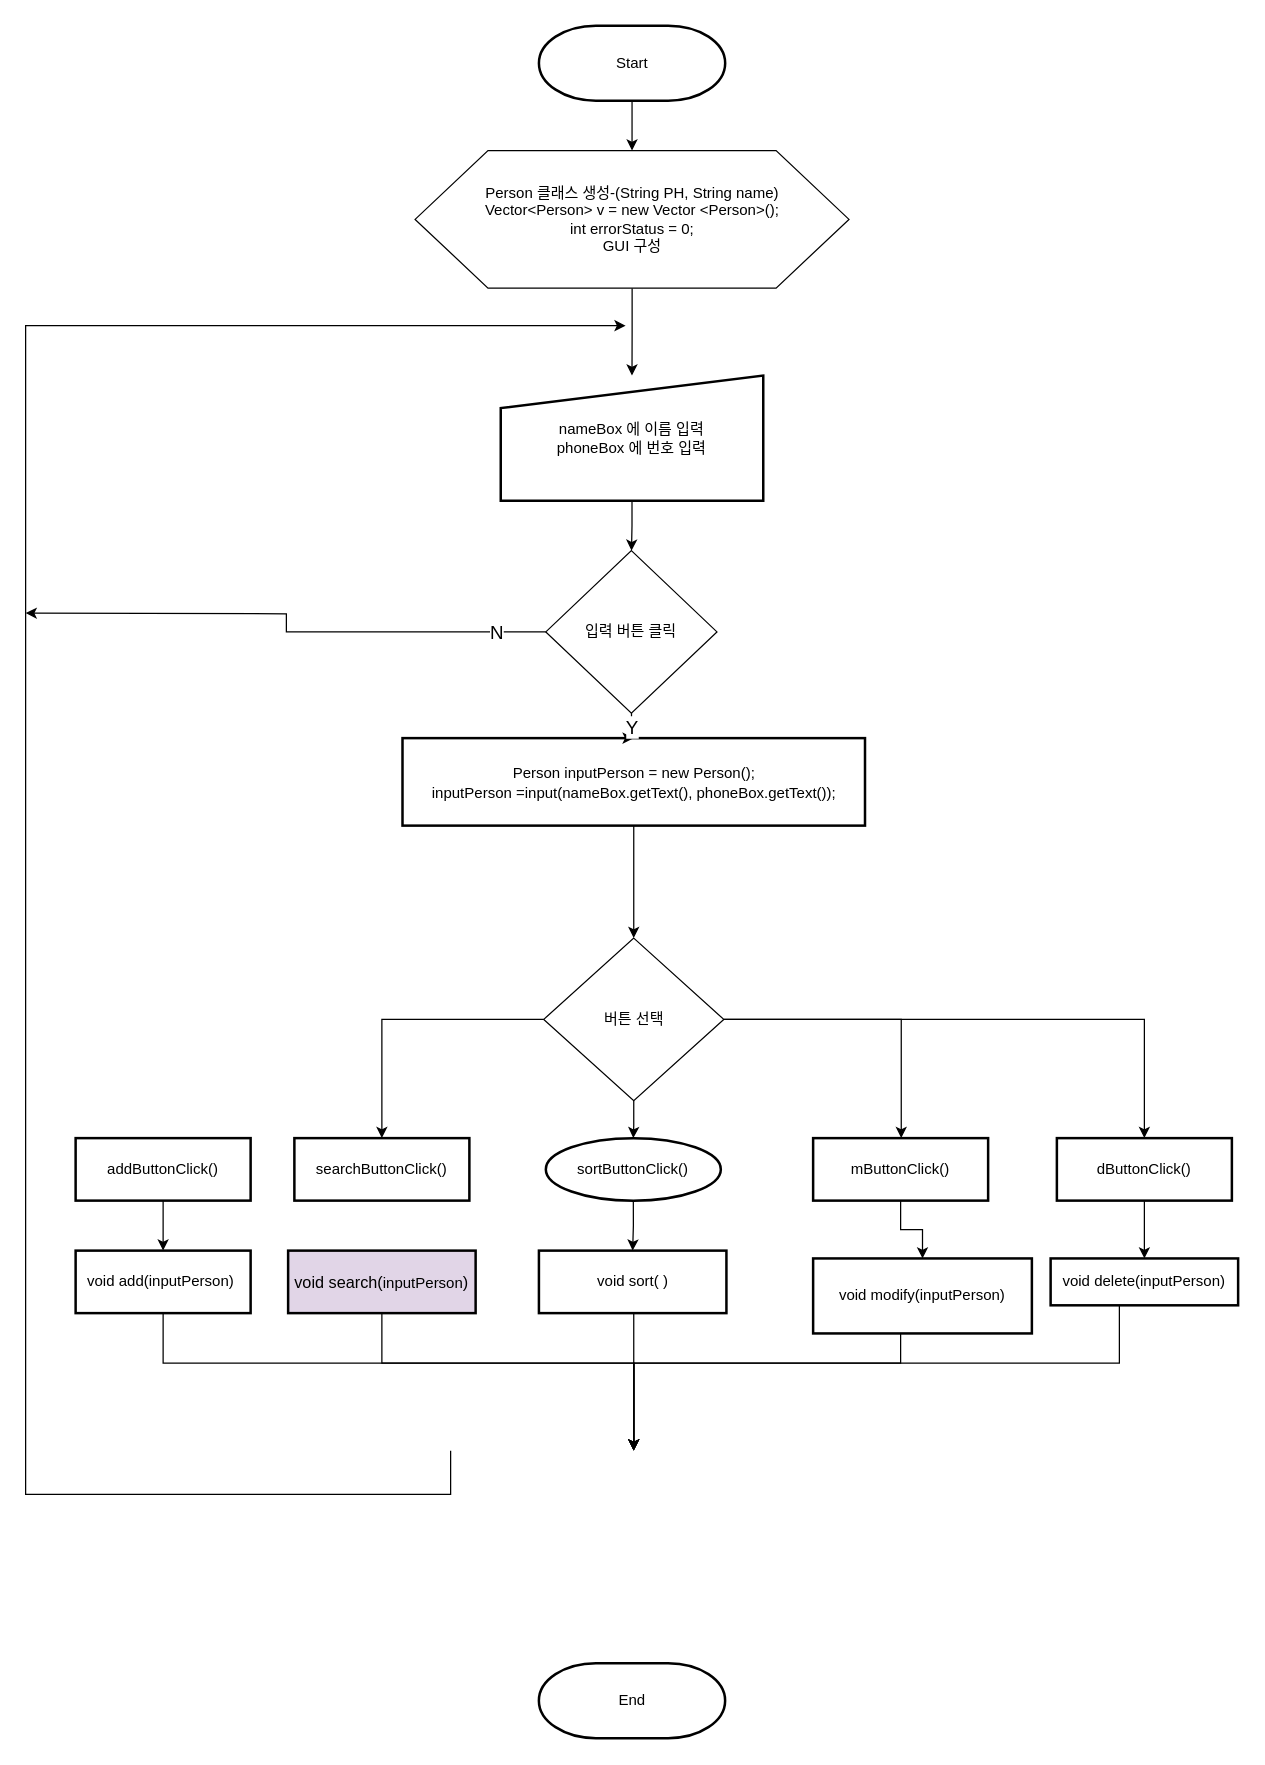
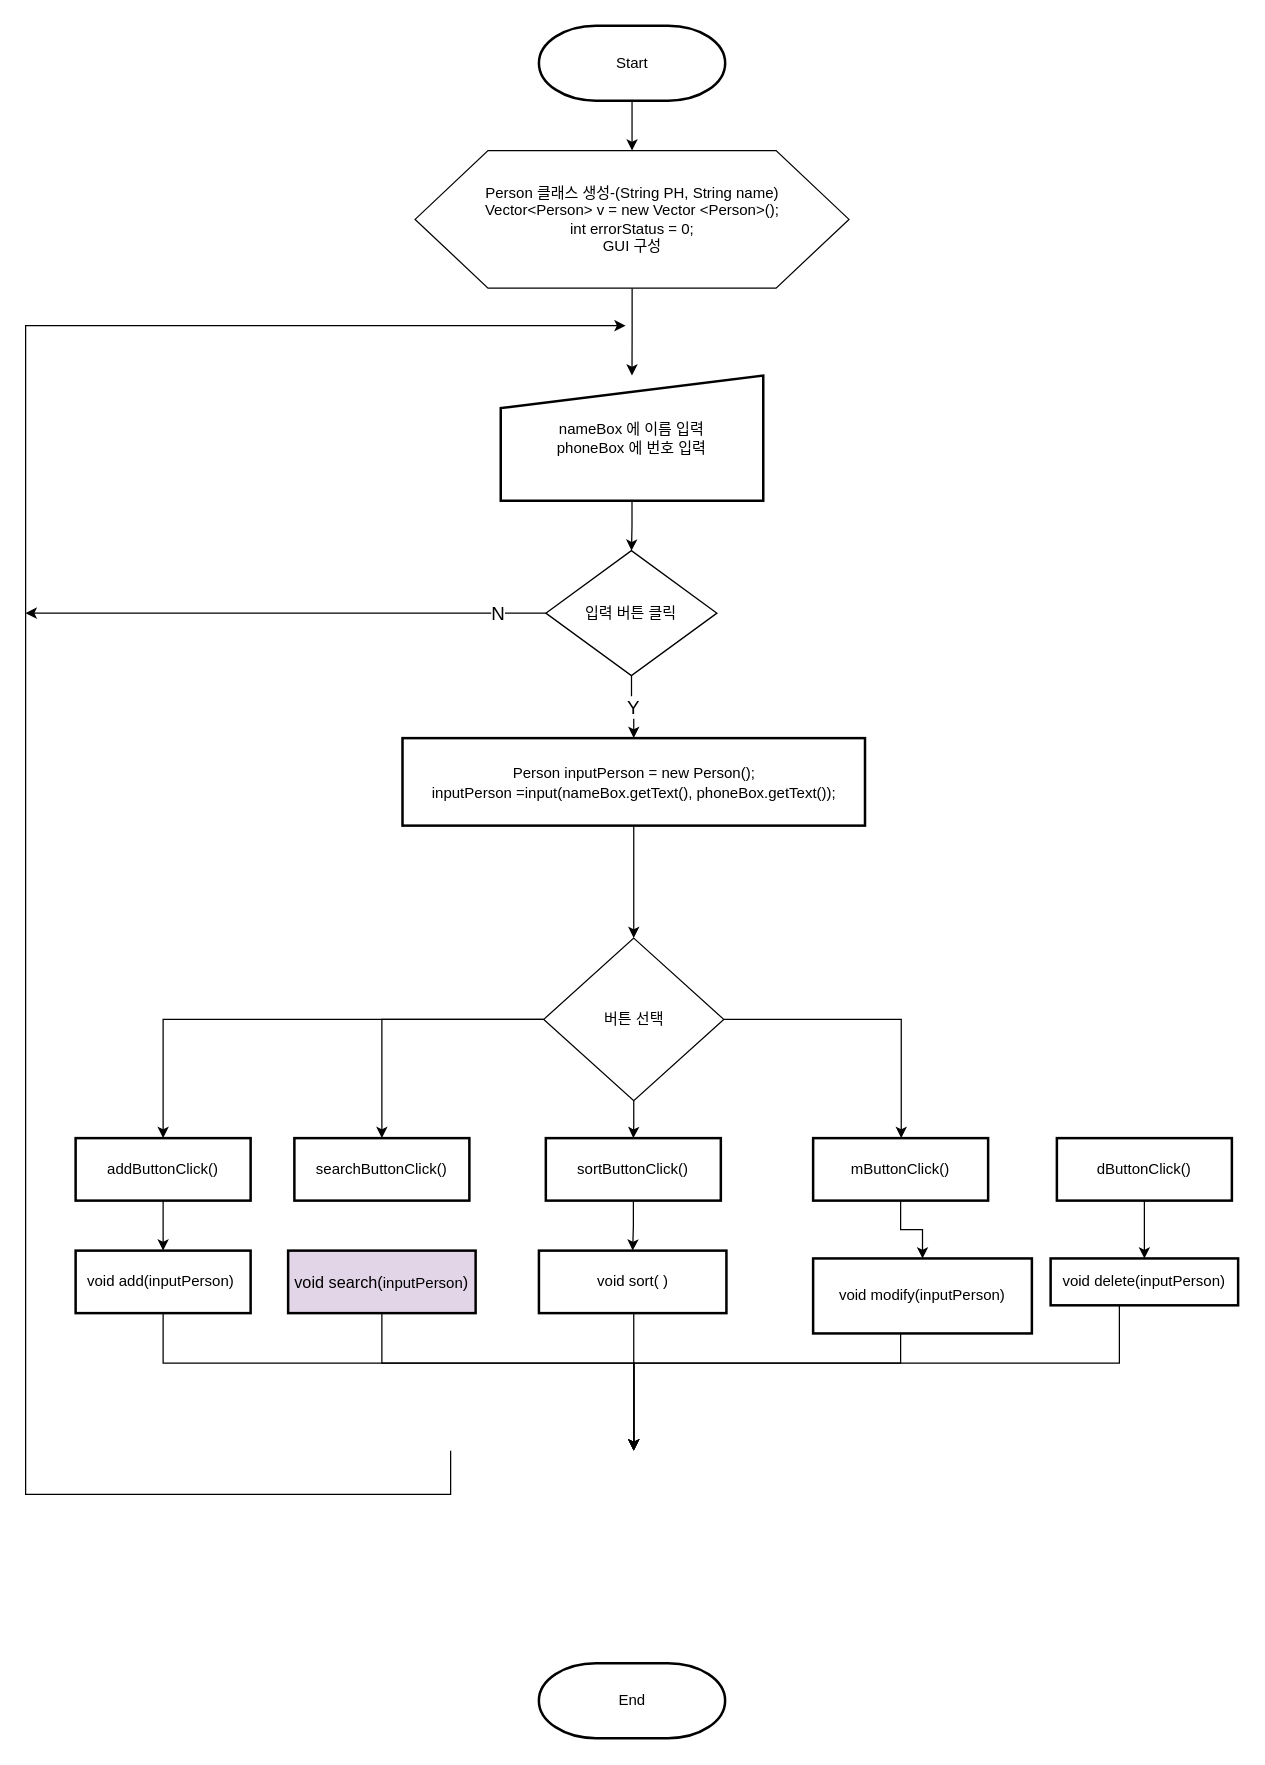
node "입력 버튼 클릭": size 171x163 -> 171x125
edge "버튼 선택" -> "dButtonClick()": now "버튼 선택" -> "addButtonClick()"
node "sortButtonClick()": shape ellipse -> rounded rectangle
